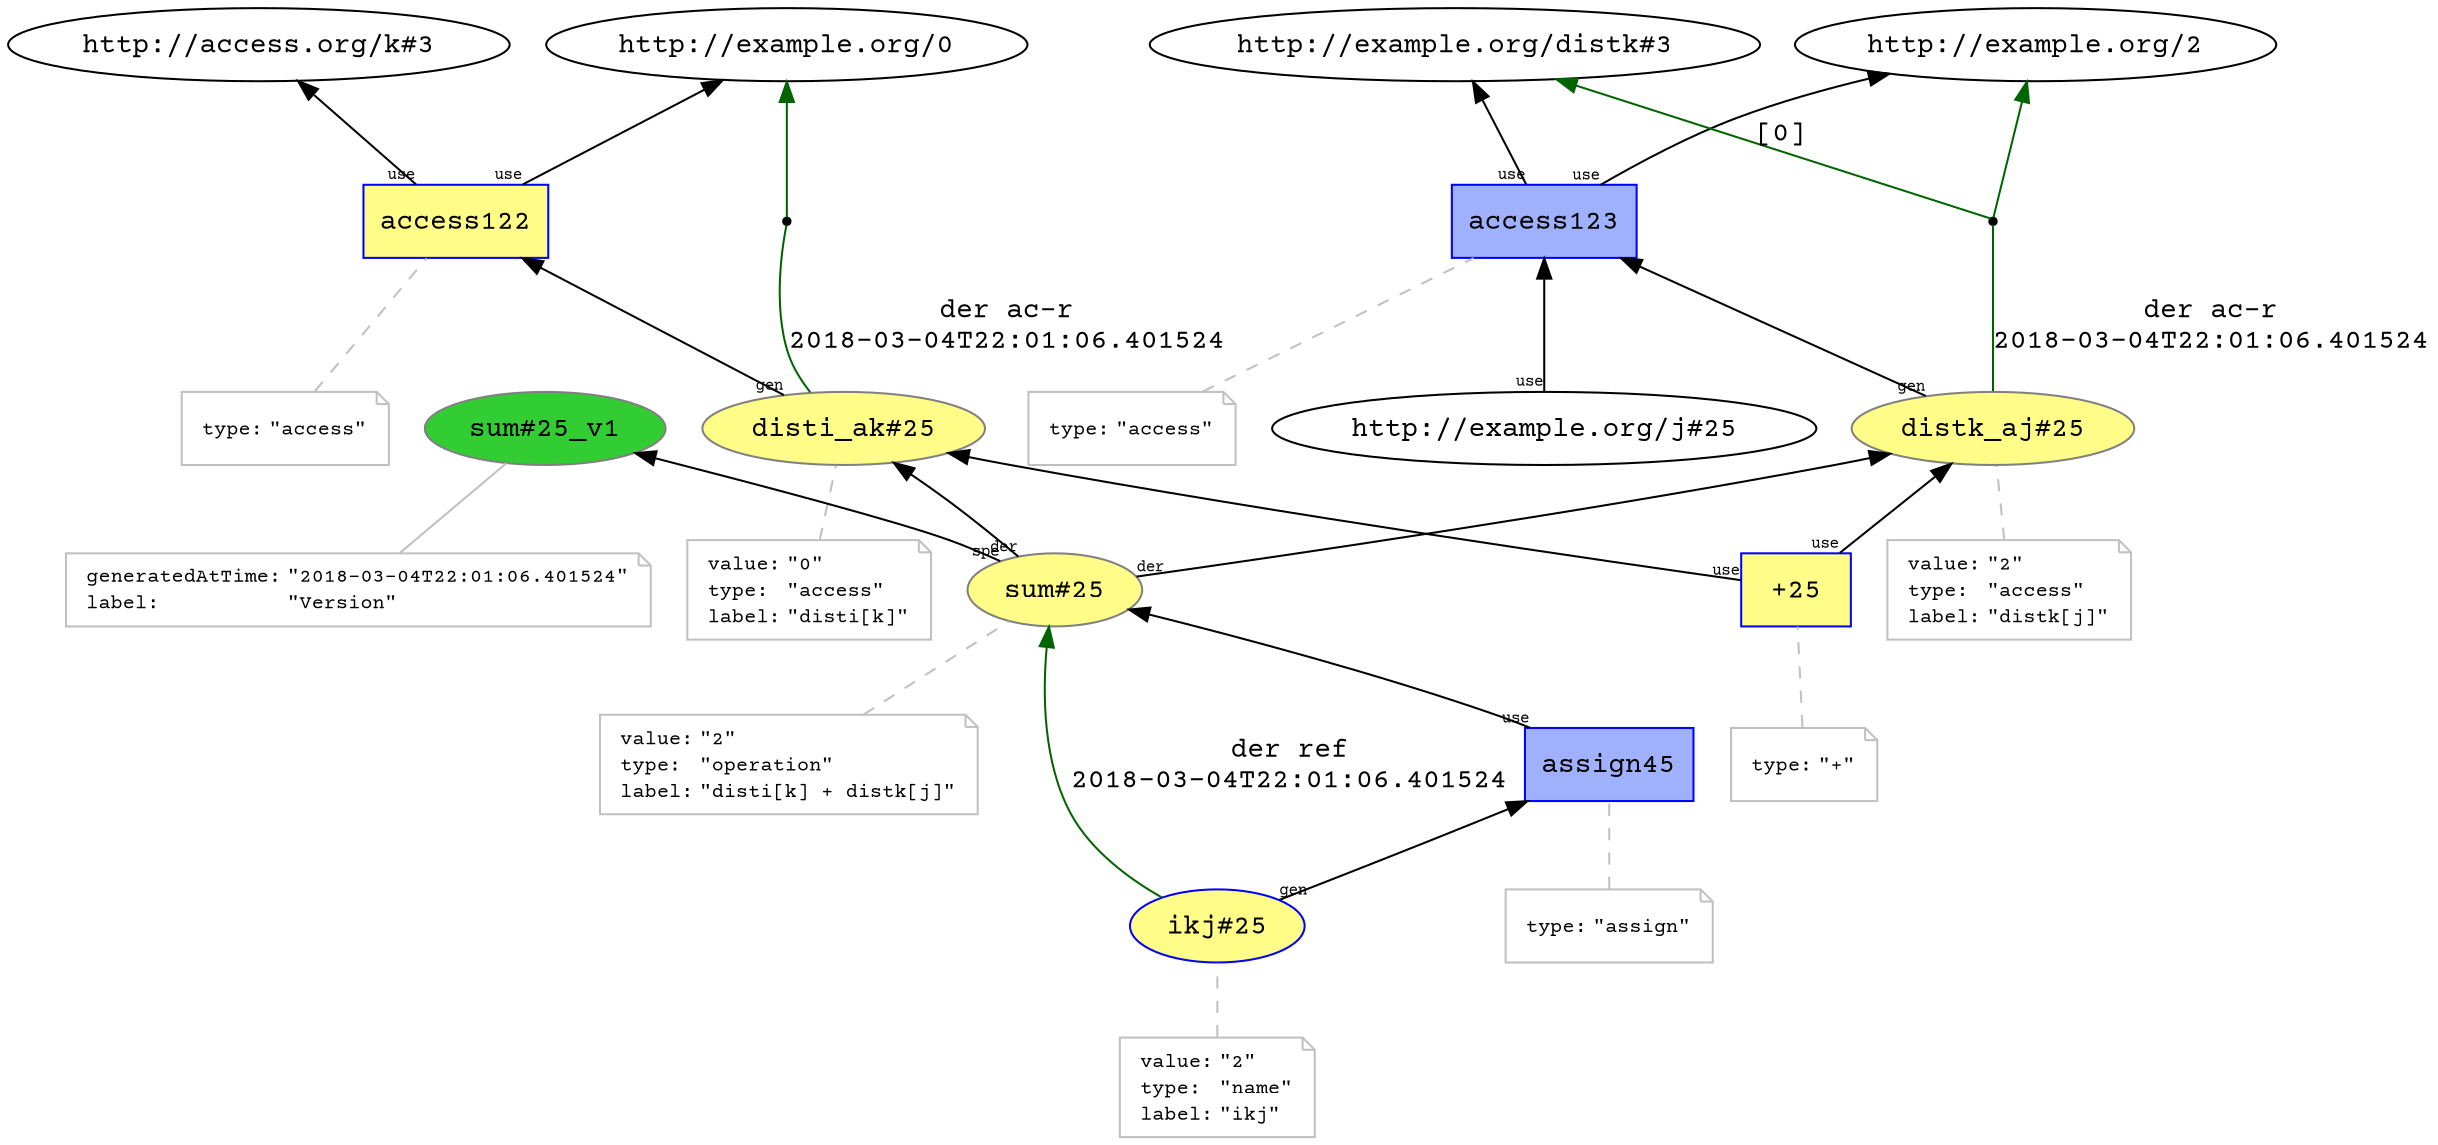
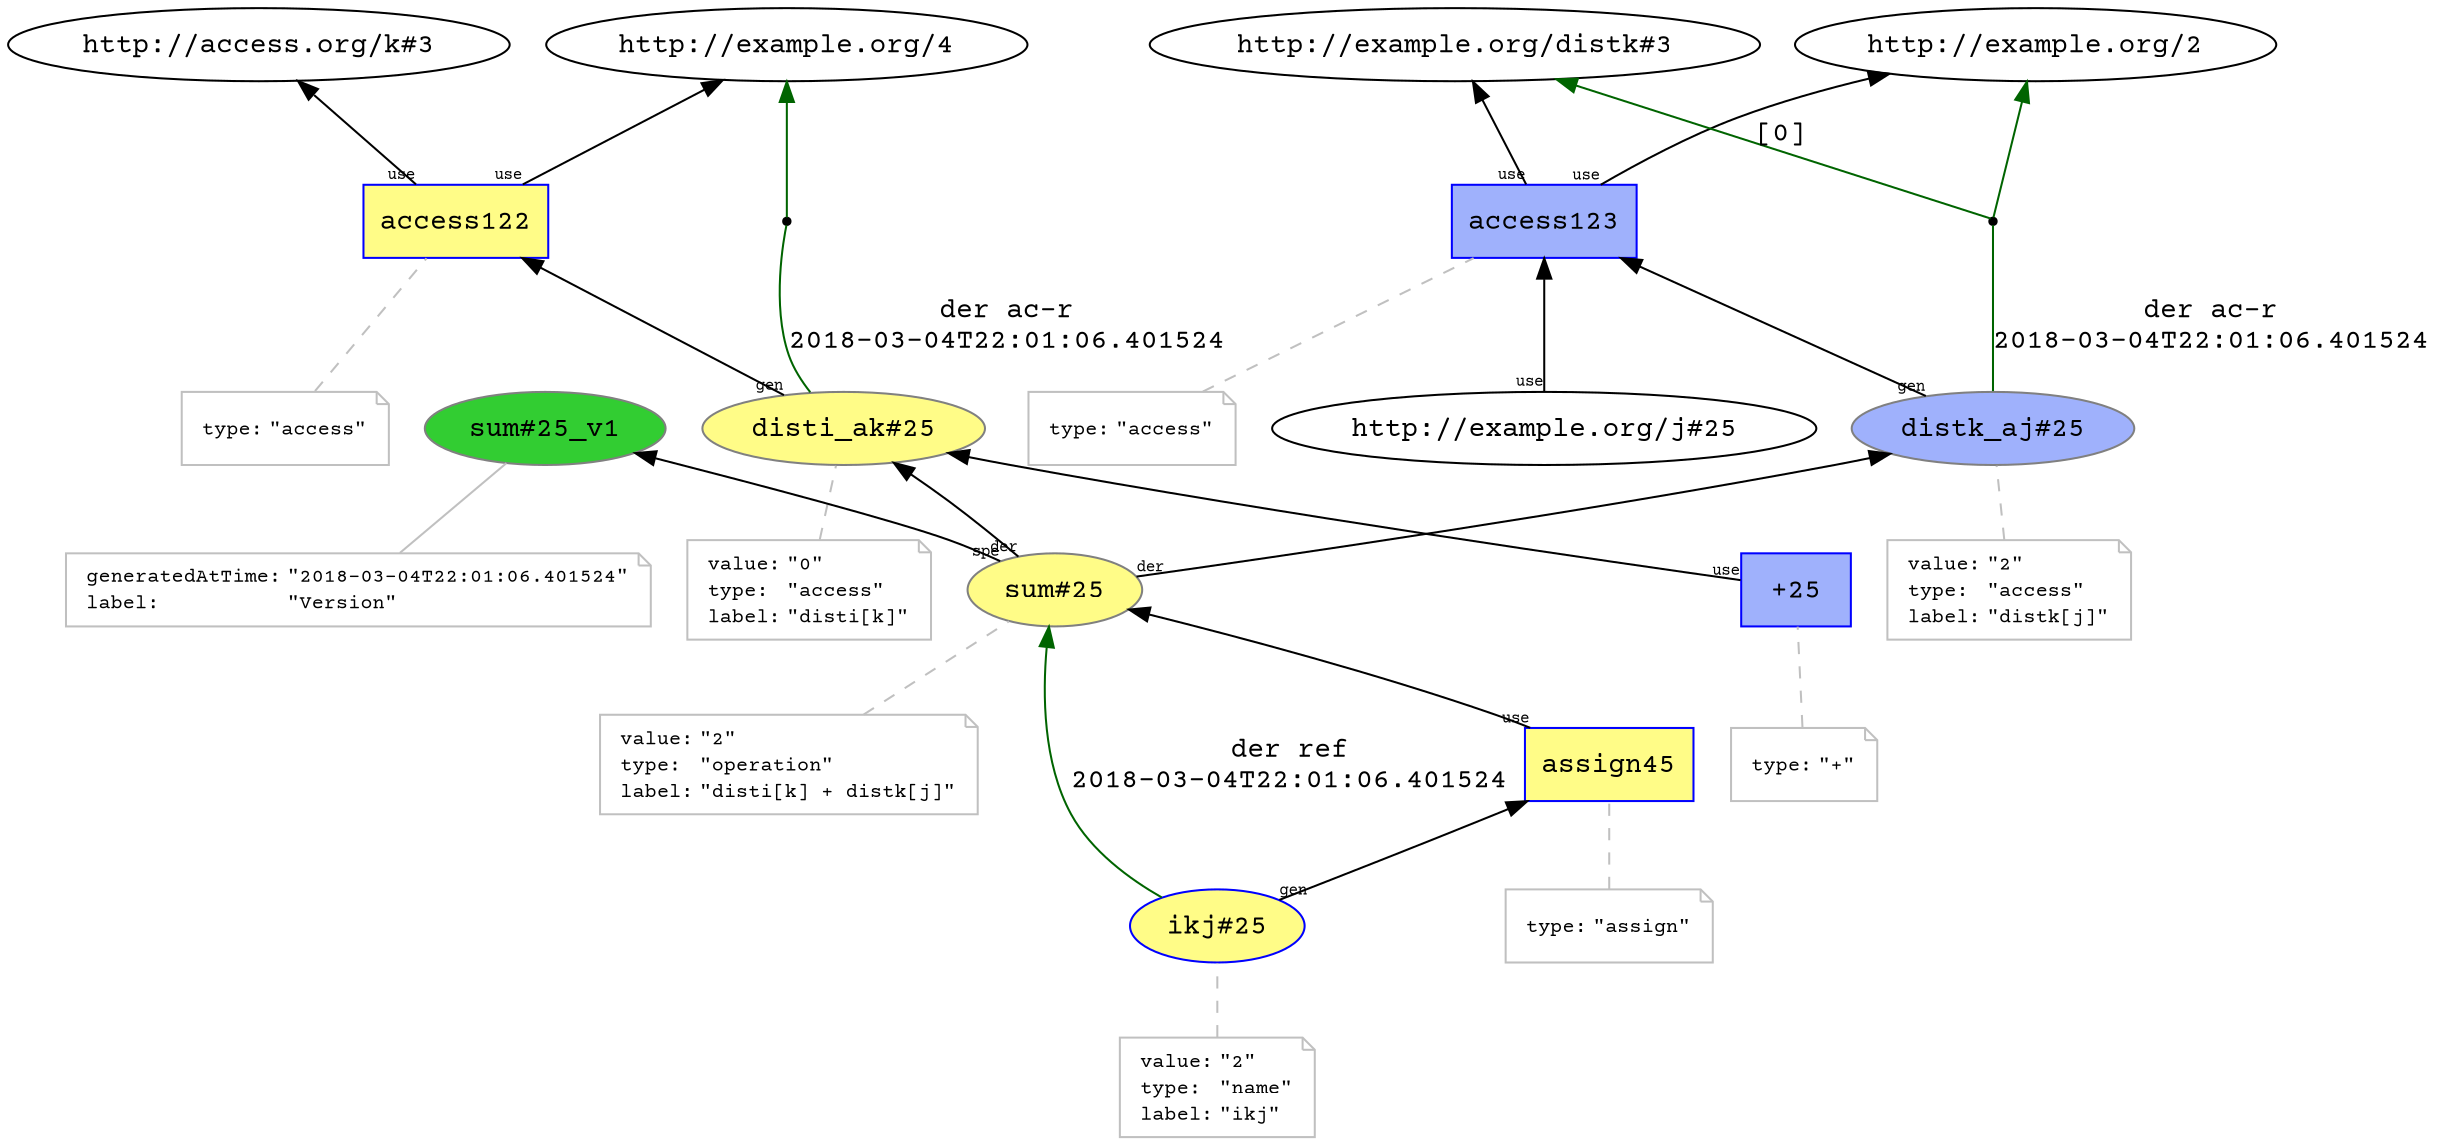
node "http://example.org/0": label "http://example.org/0" -> "http://example.org/4"
node "distk_aj#25": fillcolor #fffc87 -> #9fb1fc
edge "+25" -> "distk_aj#25": removed
node "+25": fillcolor #fffc87 -> #9fb1fc
node "assign45": fillcolor #9fb1fc -> #fffc87
